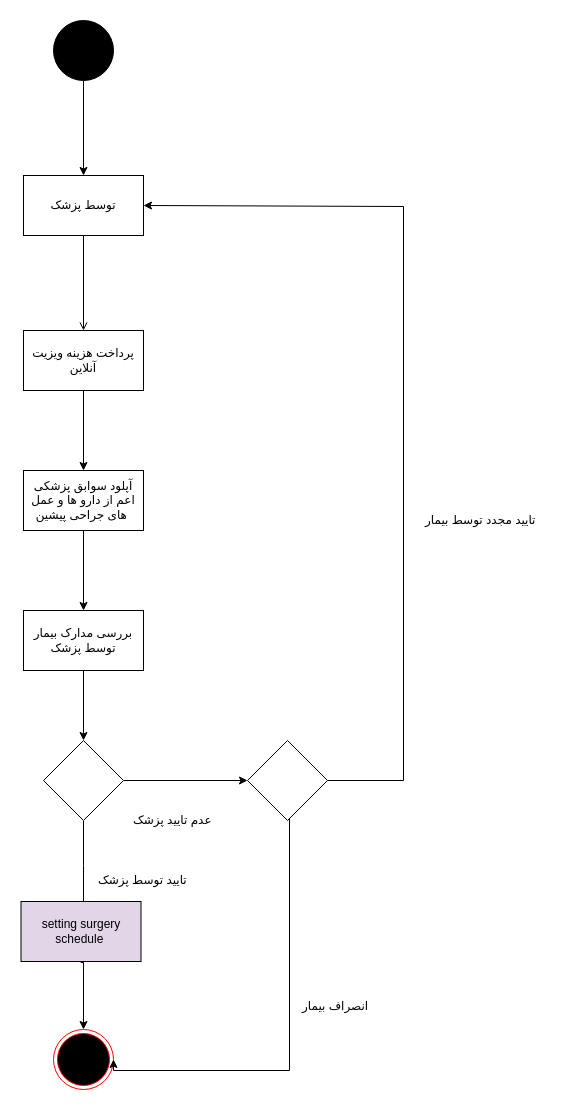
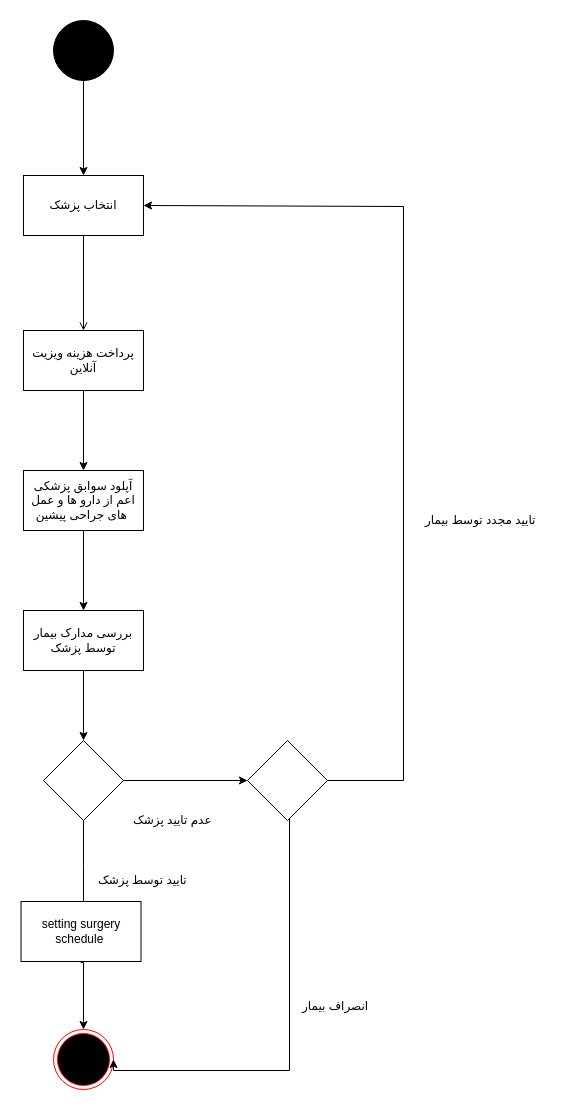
node "توسط پزشک": label "توسط پزشک" -> "انتخاب پزشک"
node "setting surgery schedule": fillcolor #e1d5e7 -> #ffffff
